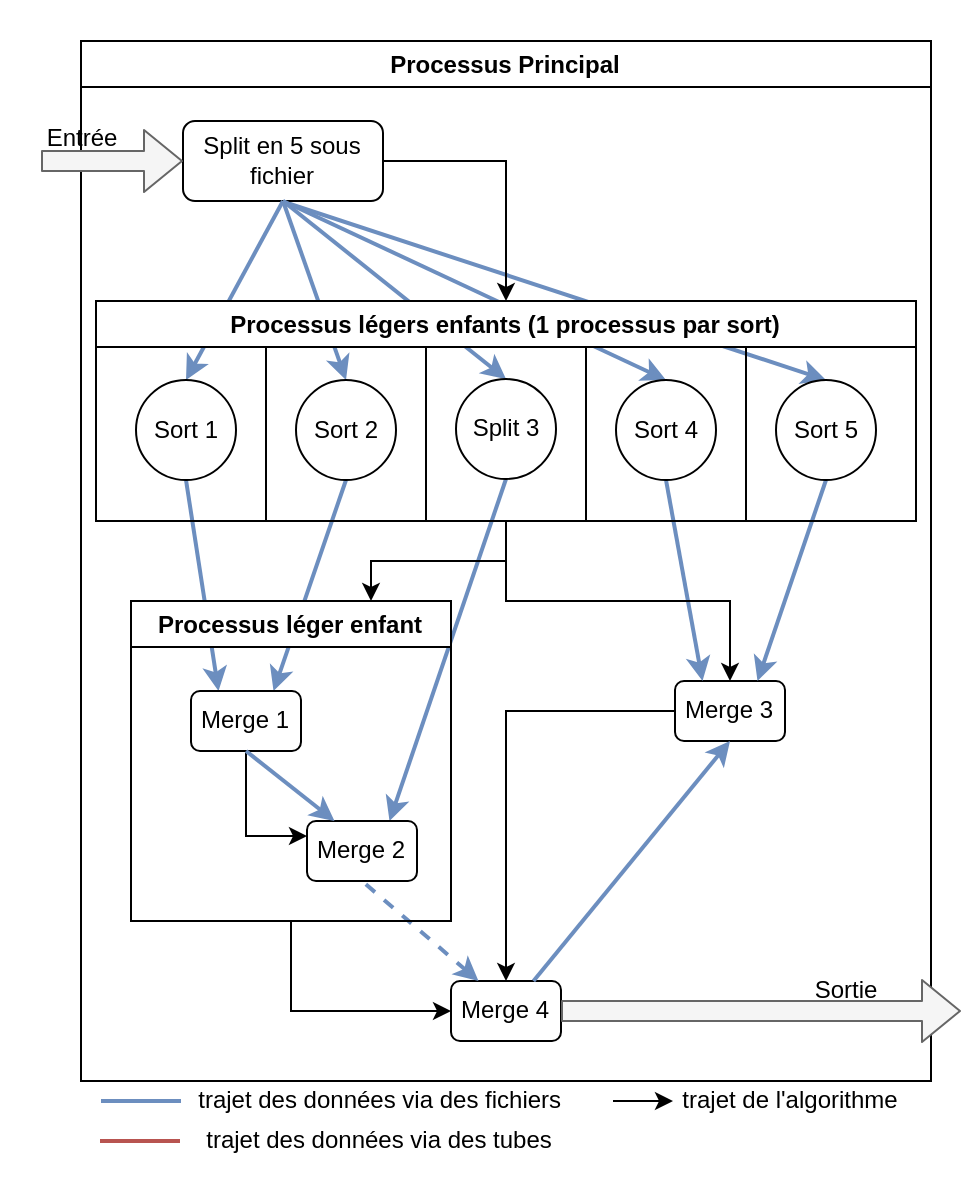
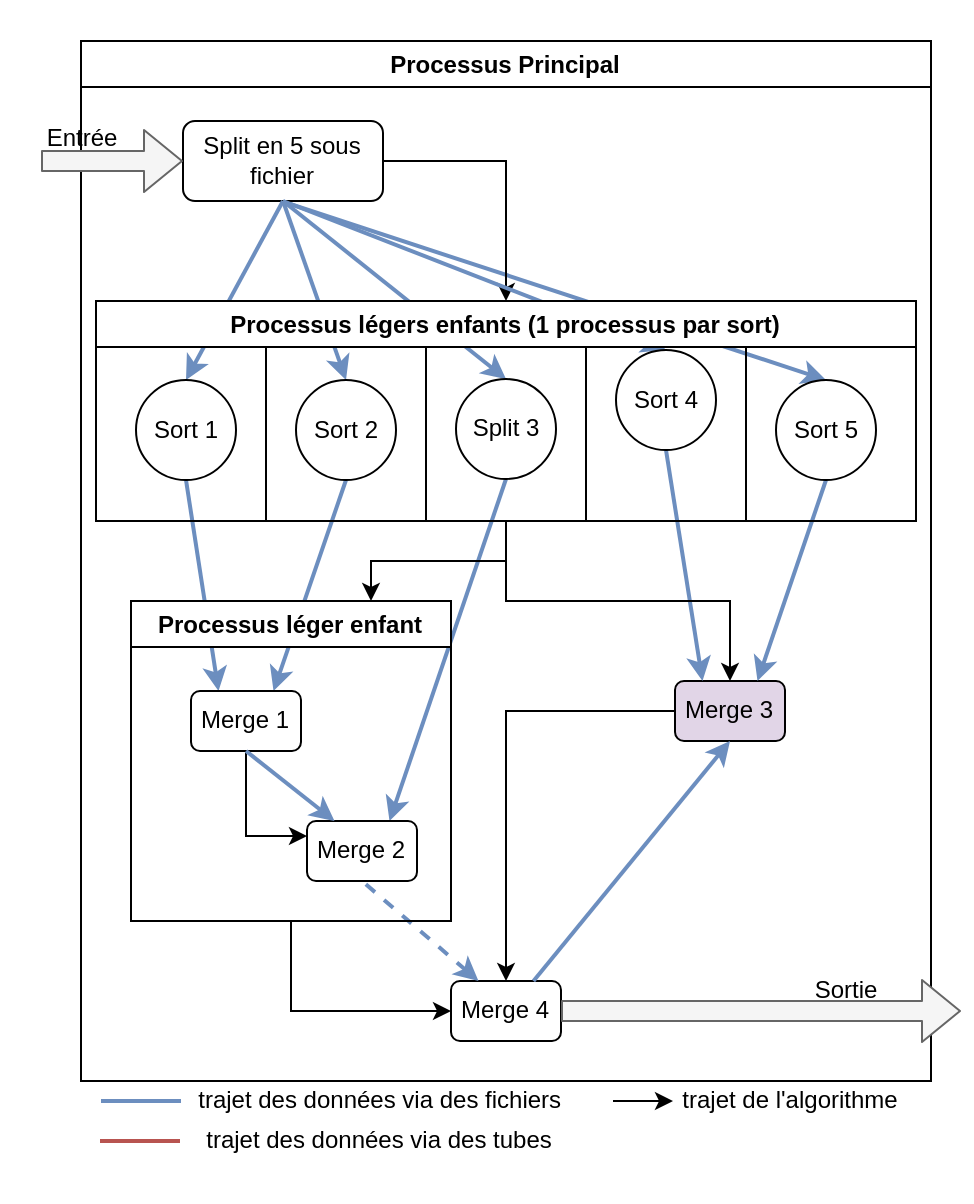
node "Sort 4": moved (666, 430) -> (666, 400)
node "Merge 3": fillcolor #ffffff -> #e1d5e7
